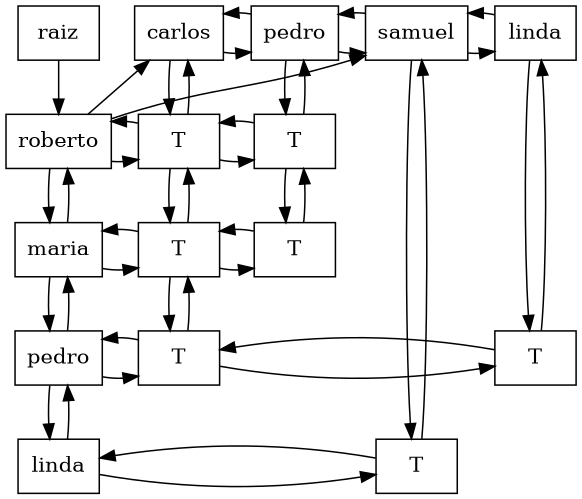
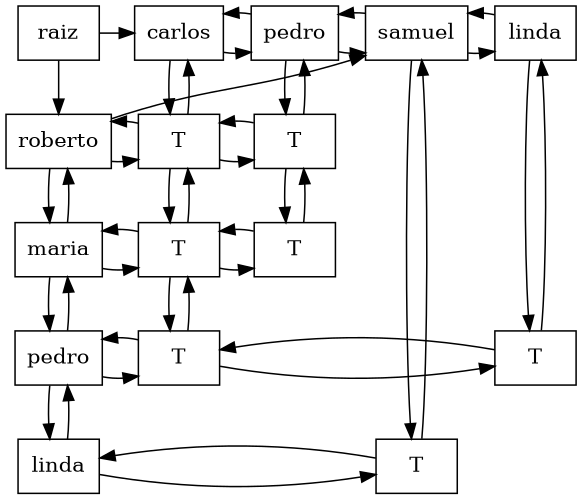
edge "roberto" -> "carlos": now "raiz" -> "carlos"
